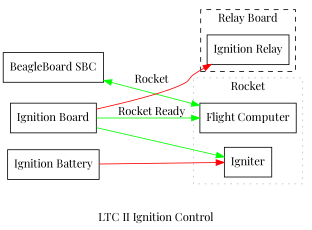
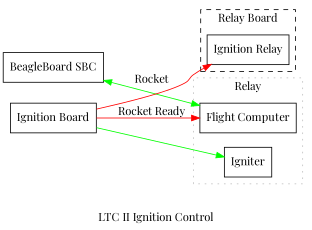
cluster "Rocket": label "Rocket" -> "Relay"
edge "Ignition Board" -- "Flight Computer": color green -> red
node "Ignition Battery": removed
